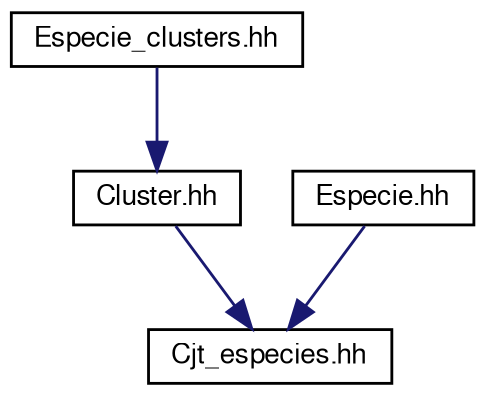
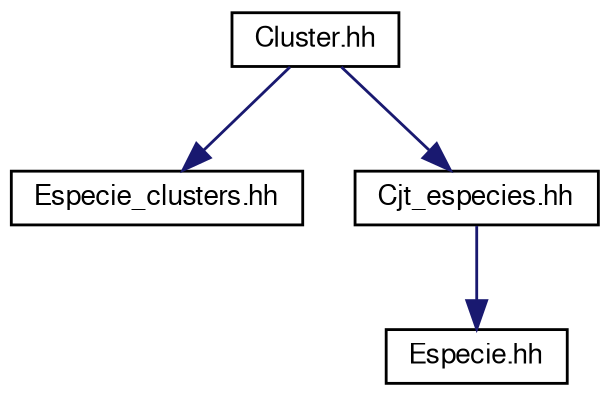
edge "Especie_clusters.hh" -> "Cluster.hh": reversed
edge "Especie.hh" -> "Cjt_especies.hh": reversed
